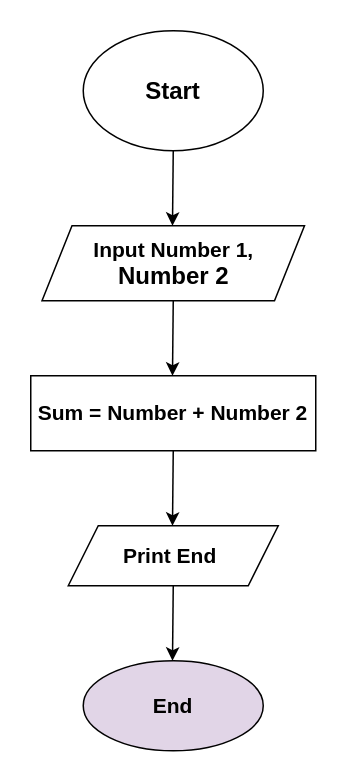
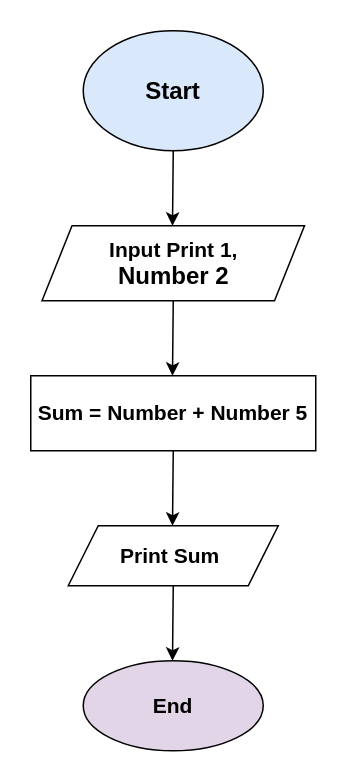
node "Start": fillcolor #ffffff -> #dae8fc
node "Input Number 1, Number 2": label "Input Number 1, Number 2" -> "Input Print 1, Number 2"
node "Sum = Number + Number 2": label "Sum = Number + Number 2" -> "Sum = Number + Number 5"
node "Print End": label "Print End" -> "Print Sum"
